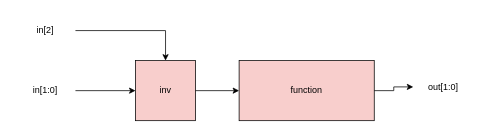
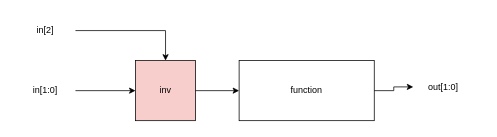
node "function": fillcolor #f8cecc -> #ffffff
